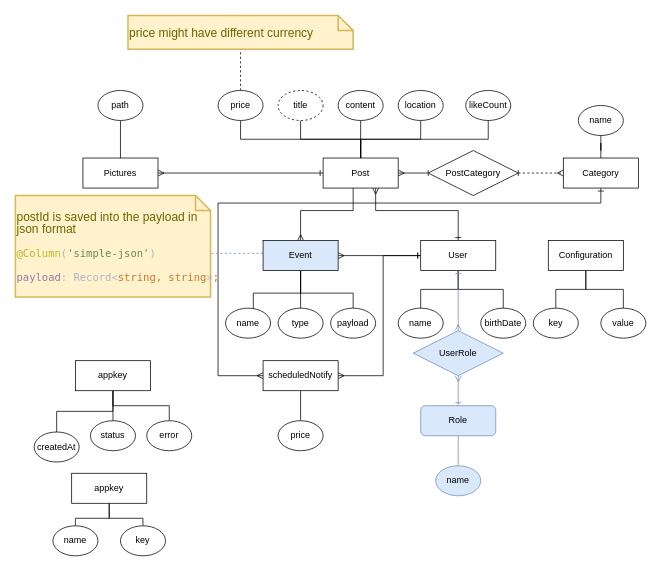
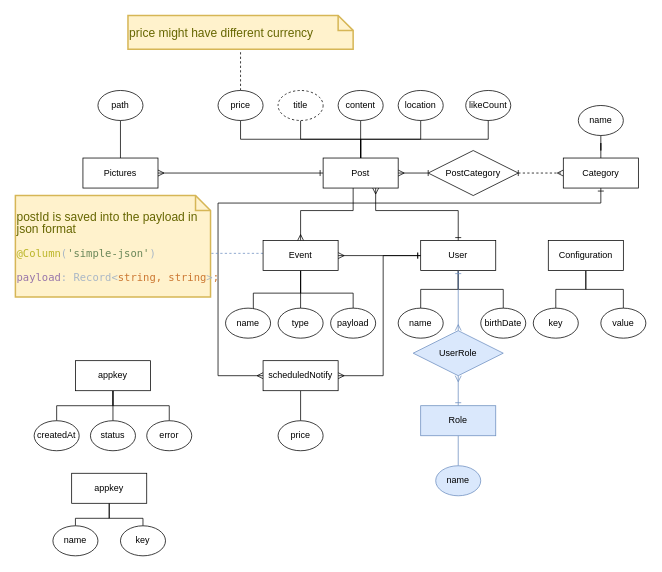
node "Event": fillcolor #dae8fc -> #ffffff
node "Role": shape rounded rectangle -> rectangle
node "createdAt": moved (57, 447) -> (57, 435)
